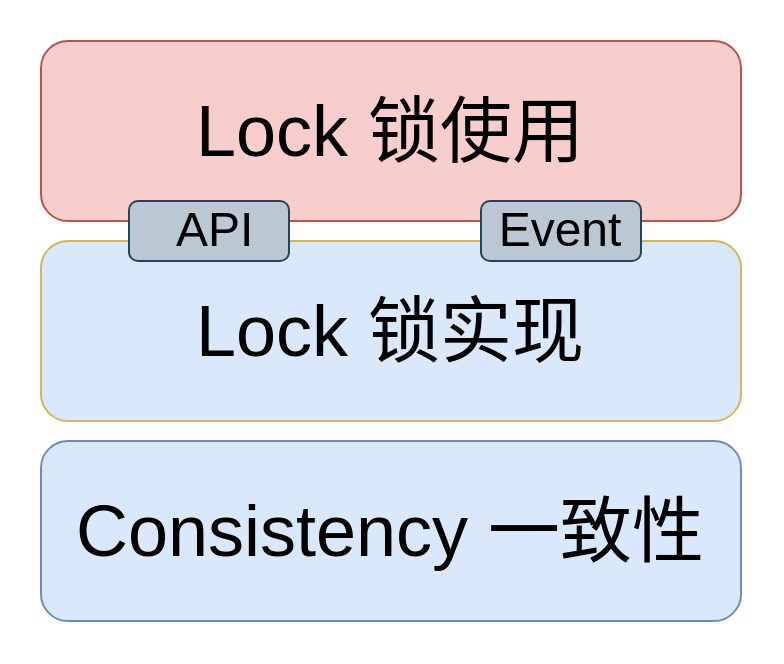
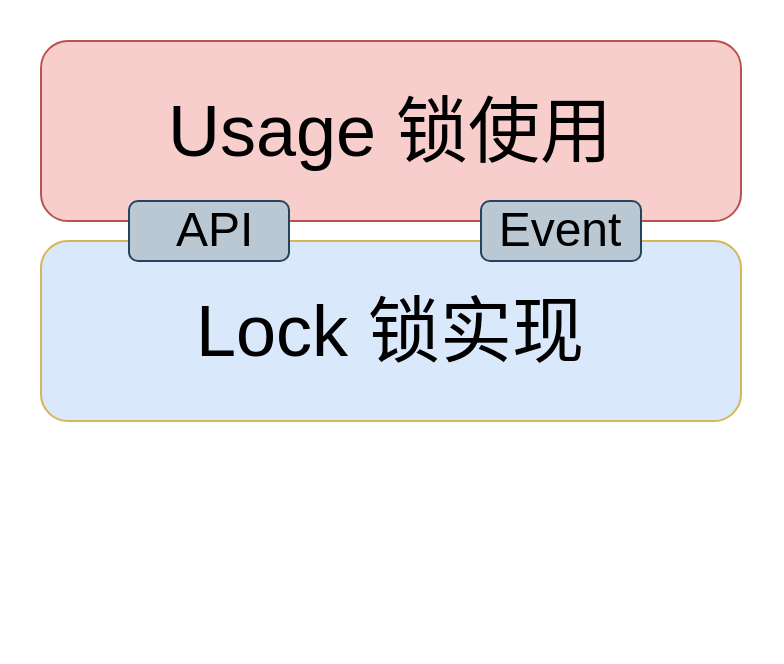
node "Lock 锁使用": label "Lock 锁使用" -> "Usage 锁使用"
node "Consistency 一致性": removed
